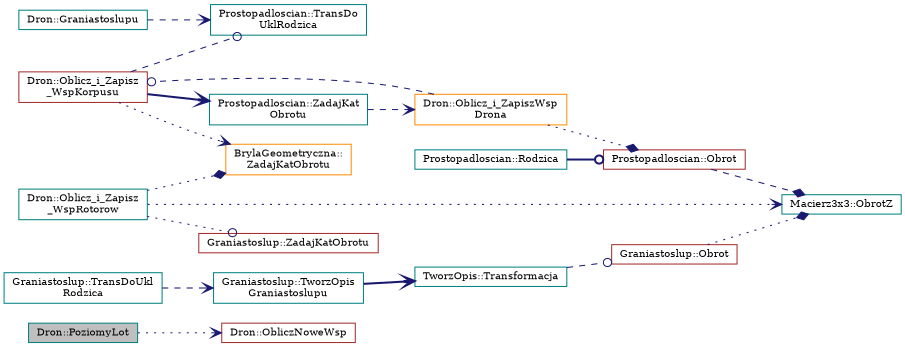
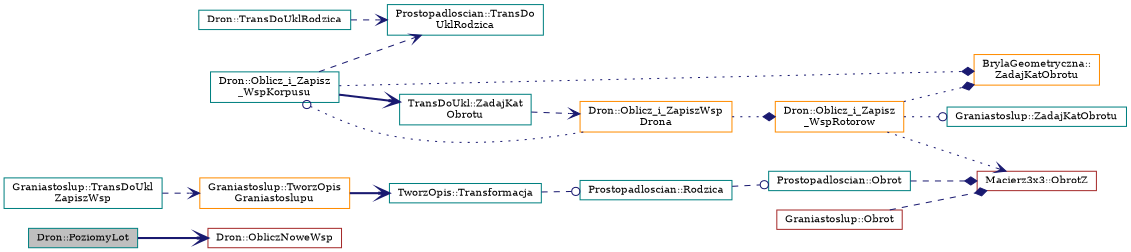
node "Dron::Graniastoslupu": label "Dron::Graniastoslupu" -> "Dron::TransDoUklRodzica"
edge "Dron::Oblicz_i_Zapisz _WspKorpusu" -> "Prostopadloscian::TransDo UklRodzica": arrowhead odot -> vee
edge "Dron::Oblicz_i_ZapiszWsp Drona" -> "Dron::Oblicz_i_Zapisz _WspKorpusu": style dashed -> dotted
node "Dron::Oblicz_i_Zapisz _WspKorpusu": color brown -> teal
node "Prostopadloscian::ZadajKat Obrotu": label "Prostopadloscian::ZadajKat Obrotu" -> "TransDoUkl::ZadajKat Obrotu"
edge "Dron::Oblicz_i_Zapisz _WspKorpusu" -> "BrylaGeometryczna:: ZadajKatObrotu": arrowhead vee -> diamond
edge "Dron::Oblicz_i_ZapiszWsp Drona" -> "Prostopadloscian::Obrot": now "Dron::Oblicz_i_ZapiszWsp Drona" -> "Dron::Oblicz_i_Zapisz _WspRotorow"
edge "Prostopadloscian::Rodzica" -> "Prostopadloscian::Obrot": style bold -> dashed
node "Prostopadloscian::Obrot": color brown -> teal
node "Dron::Oblicz_i_Zapisz _WspRotorow": color teal -> darkorange
node "Macierz3x3::ObrotZ": color teal -> brown
edge "Graniastoslup::Obrot" -> "Macierz3x3::ObrotZ": style dotted -> dashed
node "Graniastoslup::ZadajKatObrotu": color brown -> teal
edge "TworzOpis::Transformacja" -> "Graniastoslup::Obrot": now "TworzOpis::Transformacja" -> "Prostopadloscian::Rodzica"
node "Graniastoslup::TransDoUkl Rodzica": label "Graniastoslup::TransDoUkl Rodzica" -> "Graniastoslup::TransDoUkl ZapiszWsp"
node "Graniastoslup::TworzOpis Graniastoslupu": color teal -> darkorange
edge "Dron::PoziomyLot" -> "Dron::ObliczNoweWsp": style dotted -> bold
